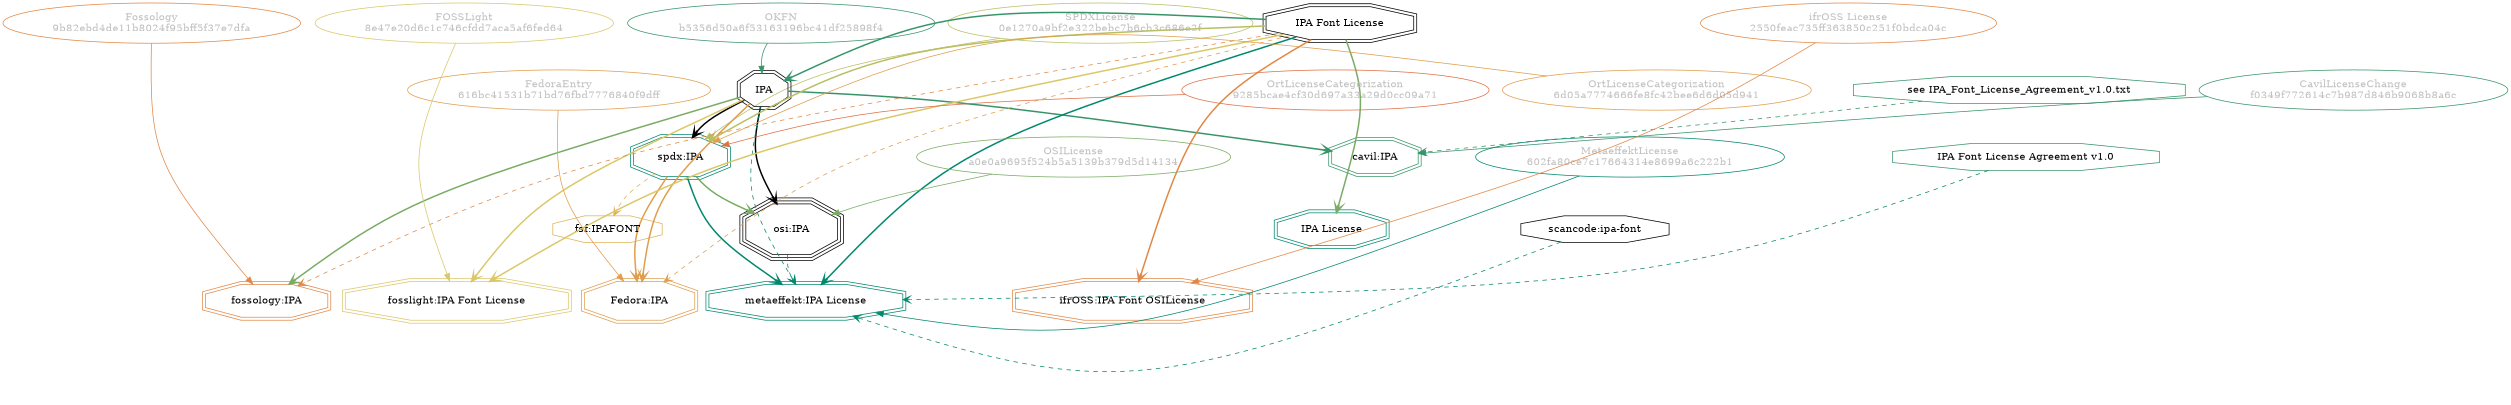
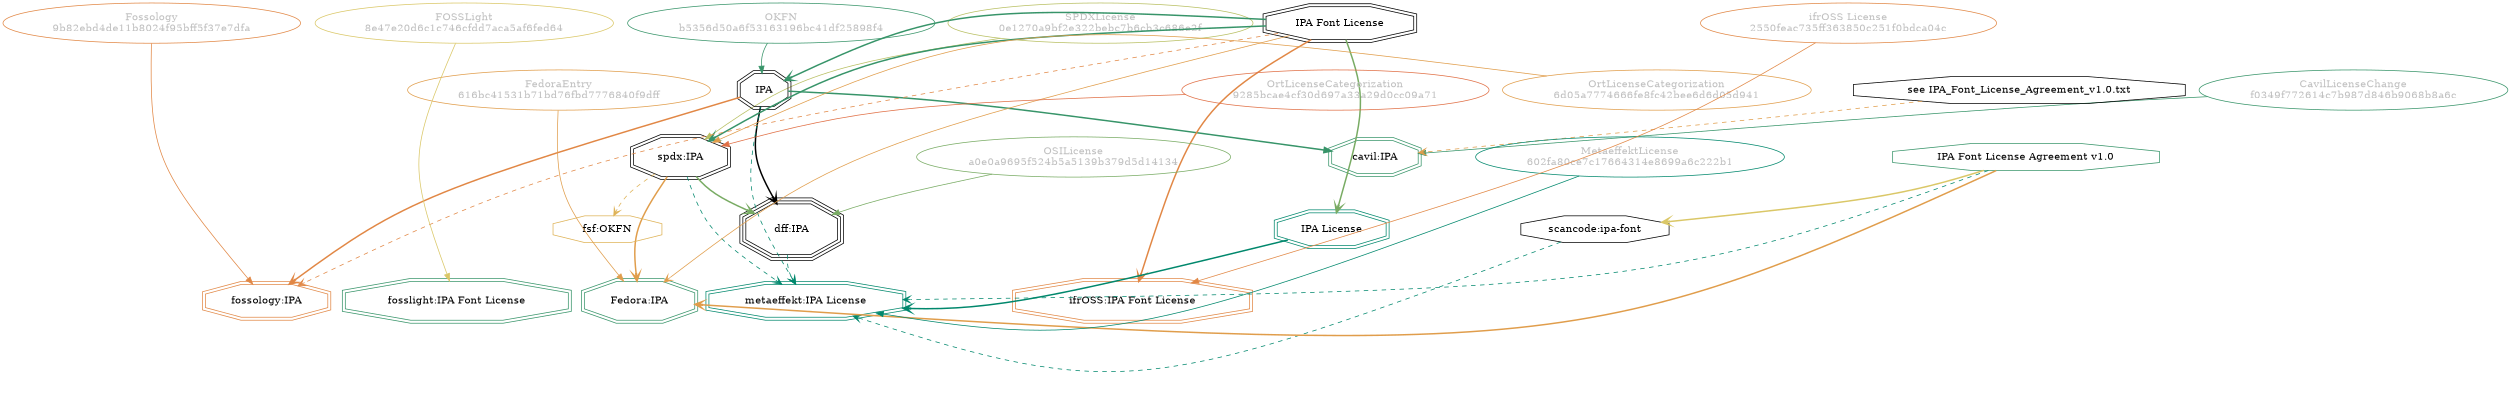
edge "IPA Font License" -> "spdx:IPA": color #b8bf62 -> #379469
node "see IPA_Font_License_Agreement_v1.0.txt": color #379469 -> black
edge "IPA" -> "cavil:IPA": arrowhead vee -> normal
edge "IPA Font License" -> "fosslight:IPA Font License": removed
edge "IPA Font License" -> "Fedora:IPA": style dashed -> solid
edge "IPA" -> "spdx:IPA": removed
edge "IPA Font License" -> "metaeffekt:IPA License": now "IPA License" -> "metaeffekt:IPA License"
edge "see IPA_Font_License_Agreement_v1.0.txt" -> "cavil:IPA": color #379469 -> #e09d4b
node "spdx:IPA": color #00876c -> black
edge "IPA" -> "fossology:IPA": color #78ab63 -> #e18745
edge "IPA" -> "fosslight:IPA Font License": removed
edge "IPA" -> "Fedora:IPA": now "IPA Font License Agreement v1.0" -> "Fedora:IPA"
edge "IPA Font License Agreement v1.0" -> "scancode:ipa-font": added
node "fsf:IPAFONT": label "fsf:IPAFONT" -> "fsf:OKFN"
node "osi:IPA": label "osi:IPA" -> "dff:IPA"
edge "spdx:IPA" -> "metaeffekt:IPA License": style bold -> dashed
node "fosslight:IPA Font License": color #dac767 -> #379469
node "Fedora:IPA": color #e09d4b -> #379469
node "ifrOSS:IPA Font OSILicense": label "ifrOSS:IPA Font OSILicense" -> "ifrOSS:IPA Font License"
